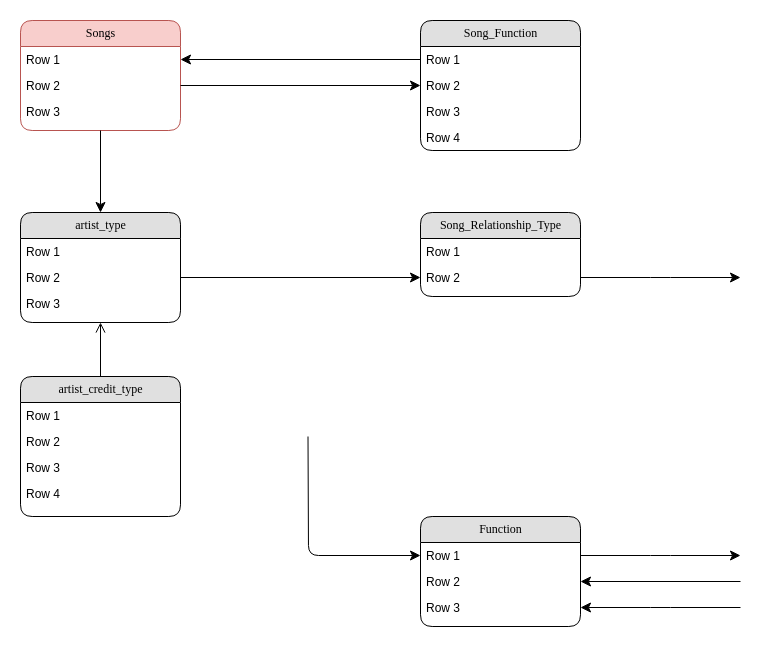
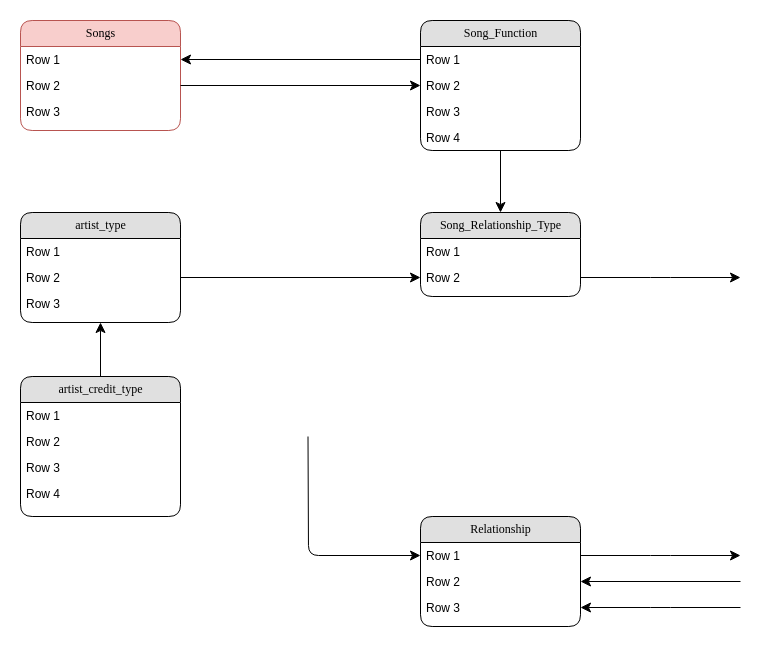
edge "Songs" -> "artist_type": removed
edge "Song_Function" -> "Song_Relationship_Type": added
edge "artist_credit_type" -> "artist_type": arrowhead open -> classic
node "Function": label "Function" -> "Relationship"
